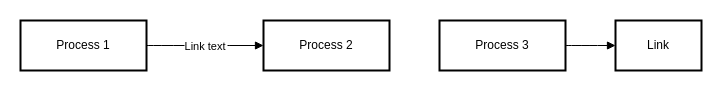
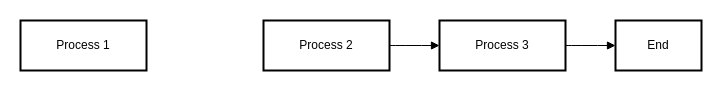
edge "Process 1" -> "Process 2": removed, label "Link text"
edge "Process 2" -> "Process 3": added
node "Link": label "Link" -> "End"
